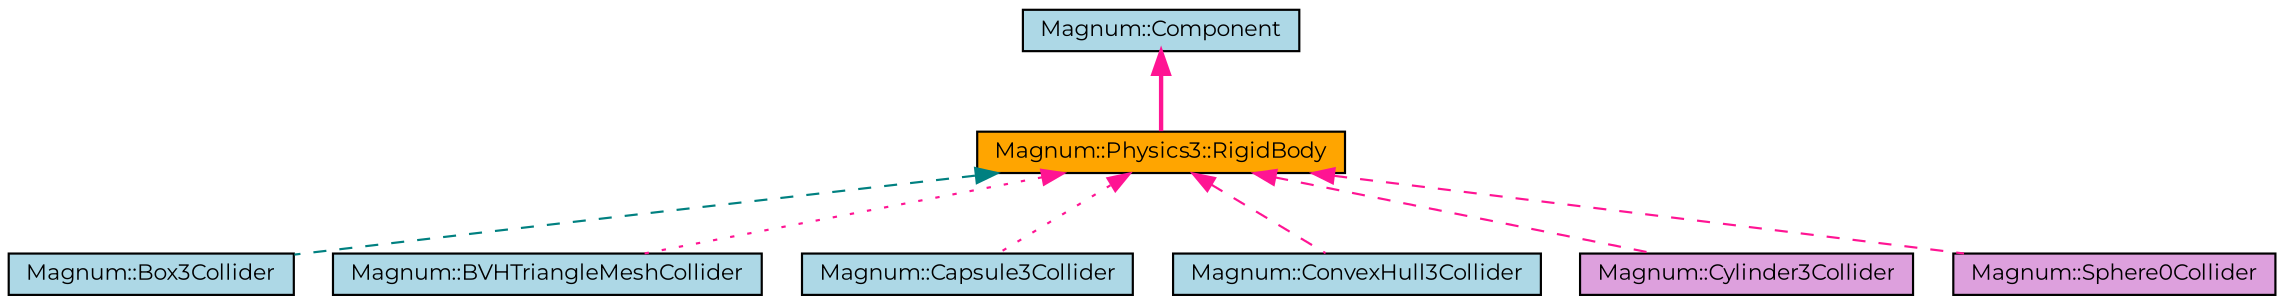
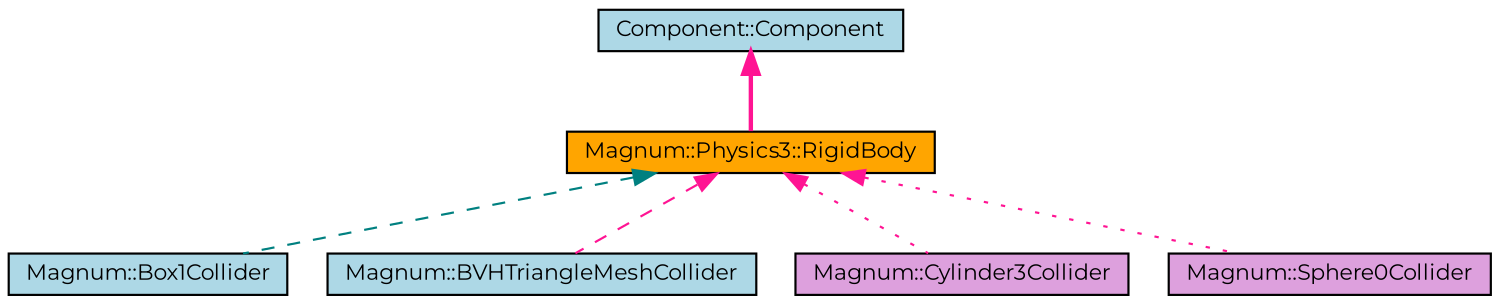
node "Magnum::Component": label "Magnum::Component" -> "Component::Component"
edge "Magnum::BVHTriangleMeshCollider" -> "Magnum::Physics3::RigidBody": style dotted -> dashed
edge "Magnum::Cylinder3Collider" -> "Magnum::Physics3::RigidBody": style dashed -> dotted
edge "Magnum::Sphere0Collider" -> "Magnum::Physics3::RigidBody": style dashed -> dotted
node "Magnum::Box3Collider": label "Magnum::Box3Collider" -> "Magnum::Box1Collider"
node "Magnum::Capsule3Collider": removed
node "Magnum::ConvexHull3Collider": removed
